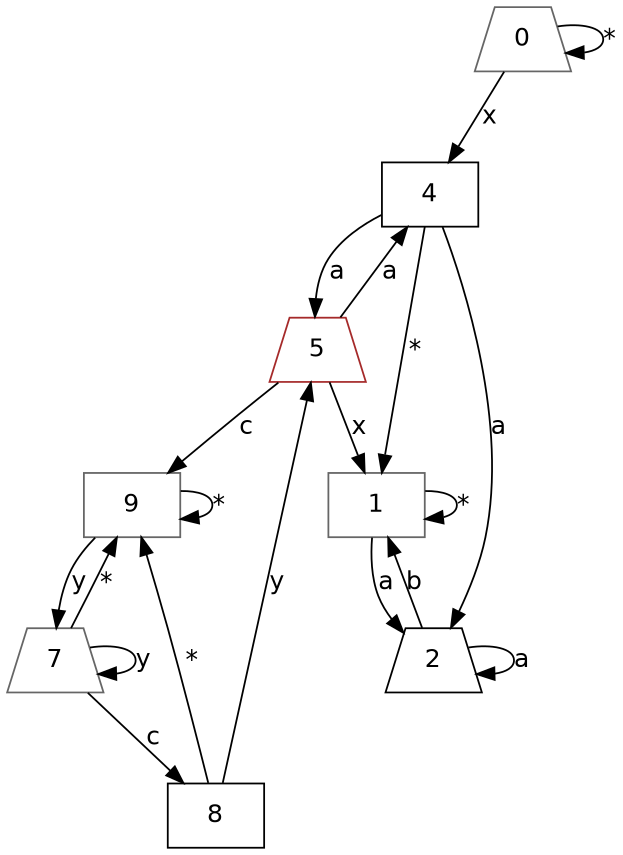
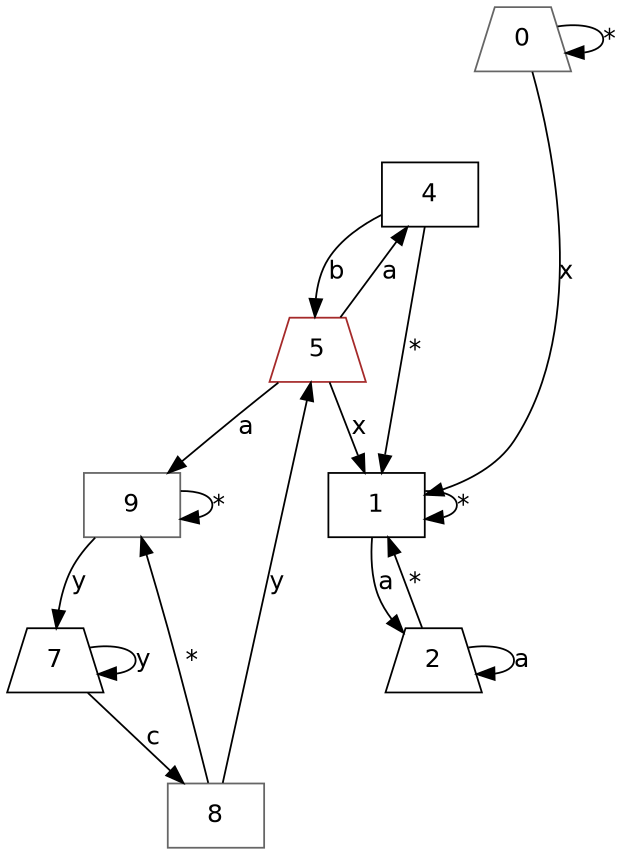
edge "0" -> "4": now "0" -> "1"
edge "4" -> "5": label "a" -> "b"
edge "4" -> "2": removed, label "a"
edge "5" -> "9": label "c" -> "a"
node "1": color gray40 -> black
edge "2" -> "1": label "b" -> "*"
edge "7" -> "9": removed, label "*"
node "7": color gray40 -> black
node "8": color black -> gray40
